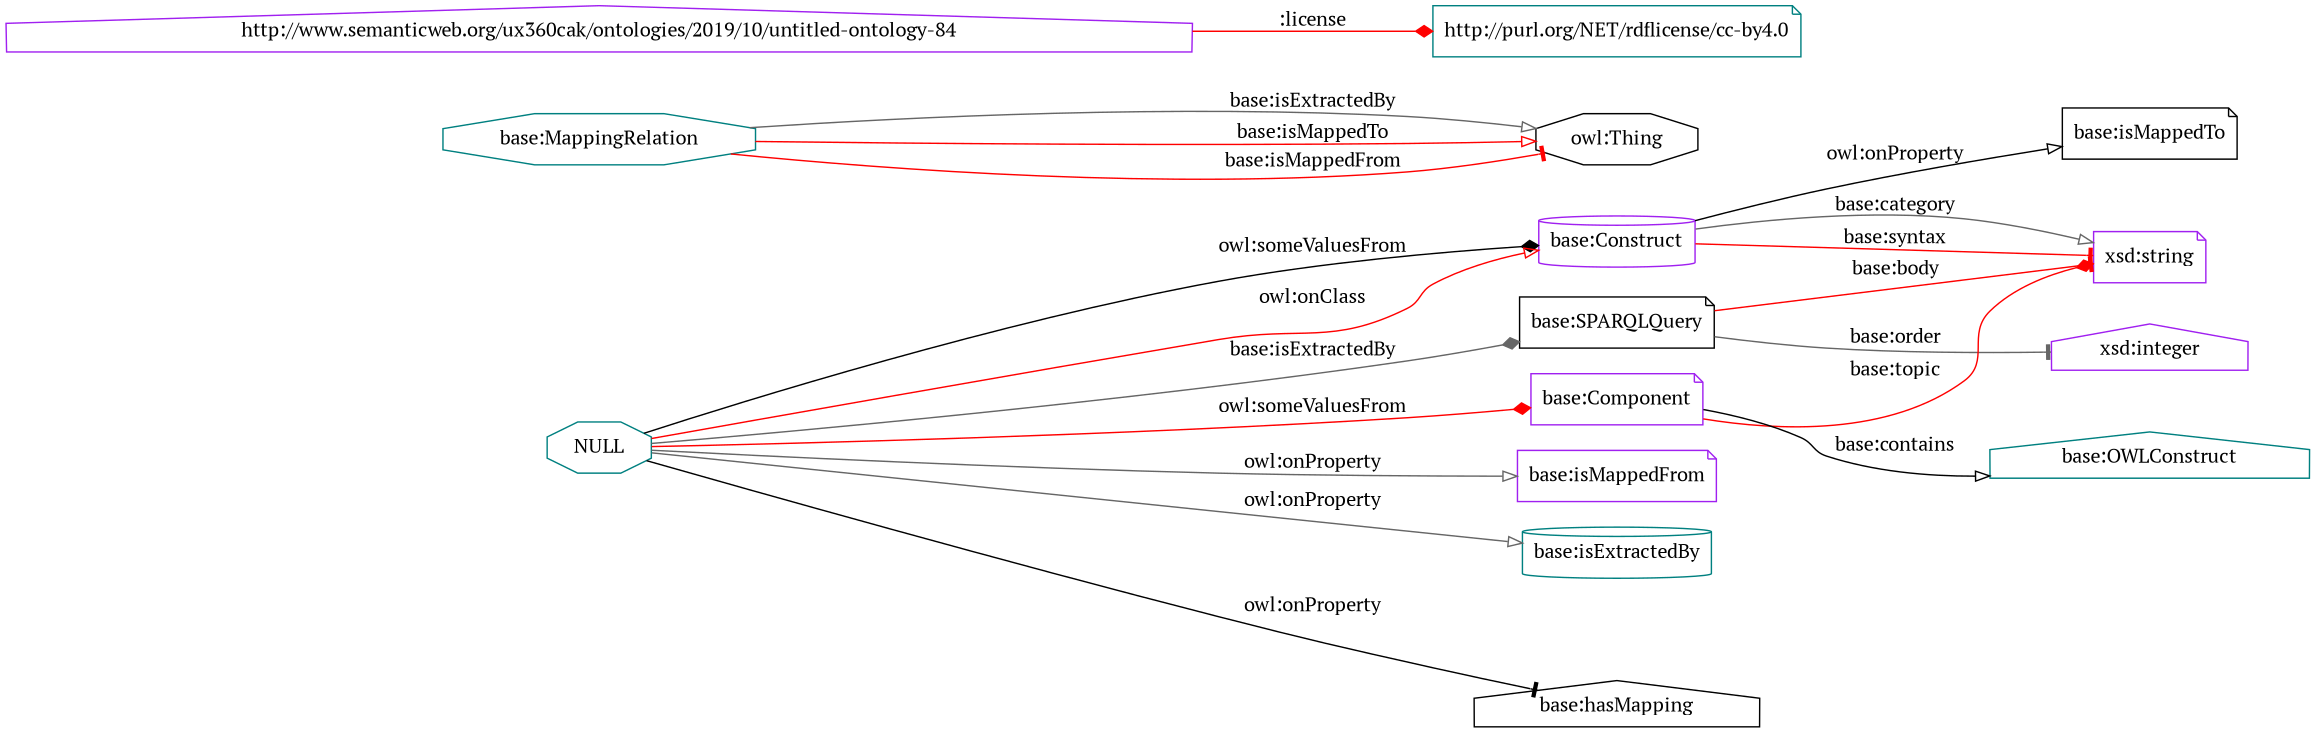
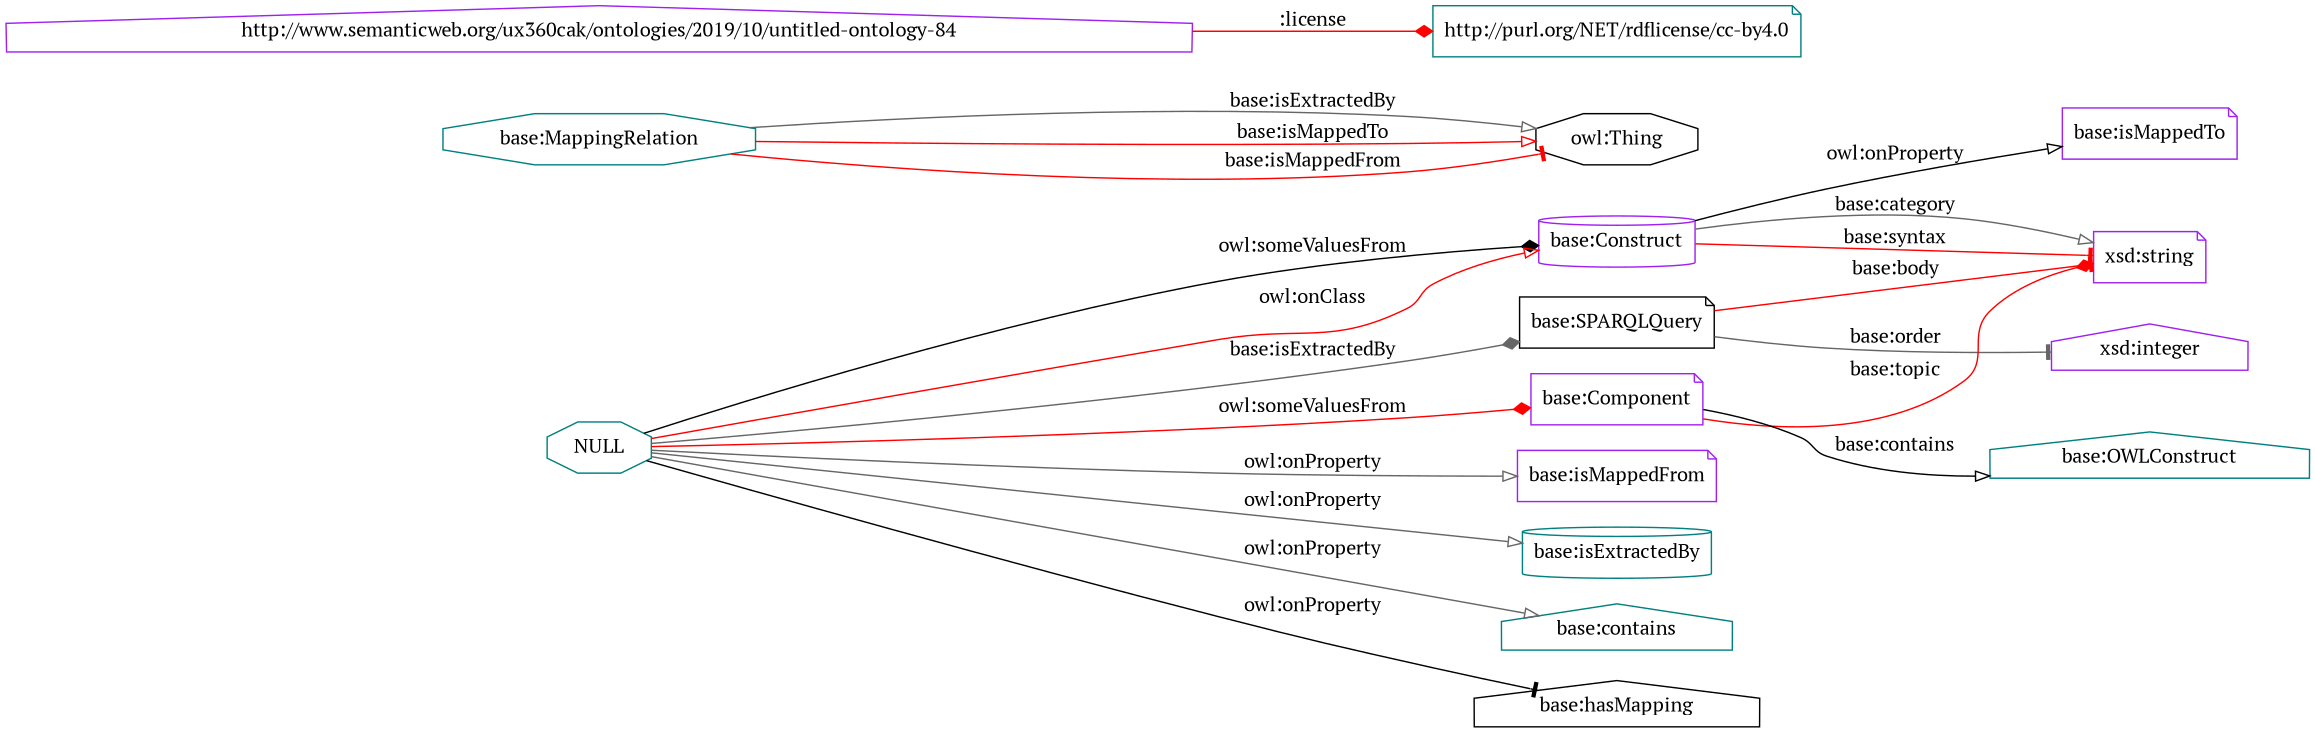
node "base:isMappedTo": color black -> purple
node "base:contains": added
